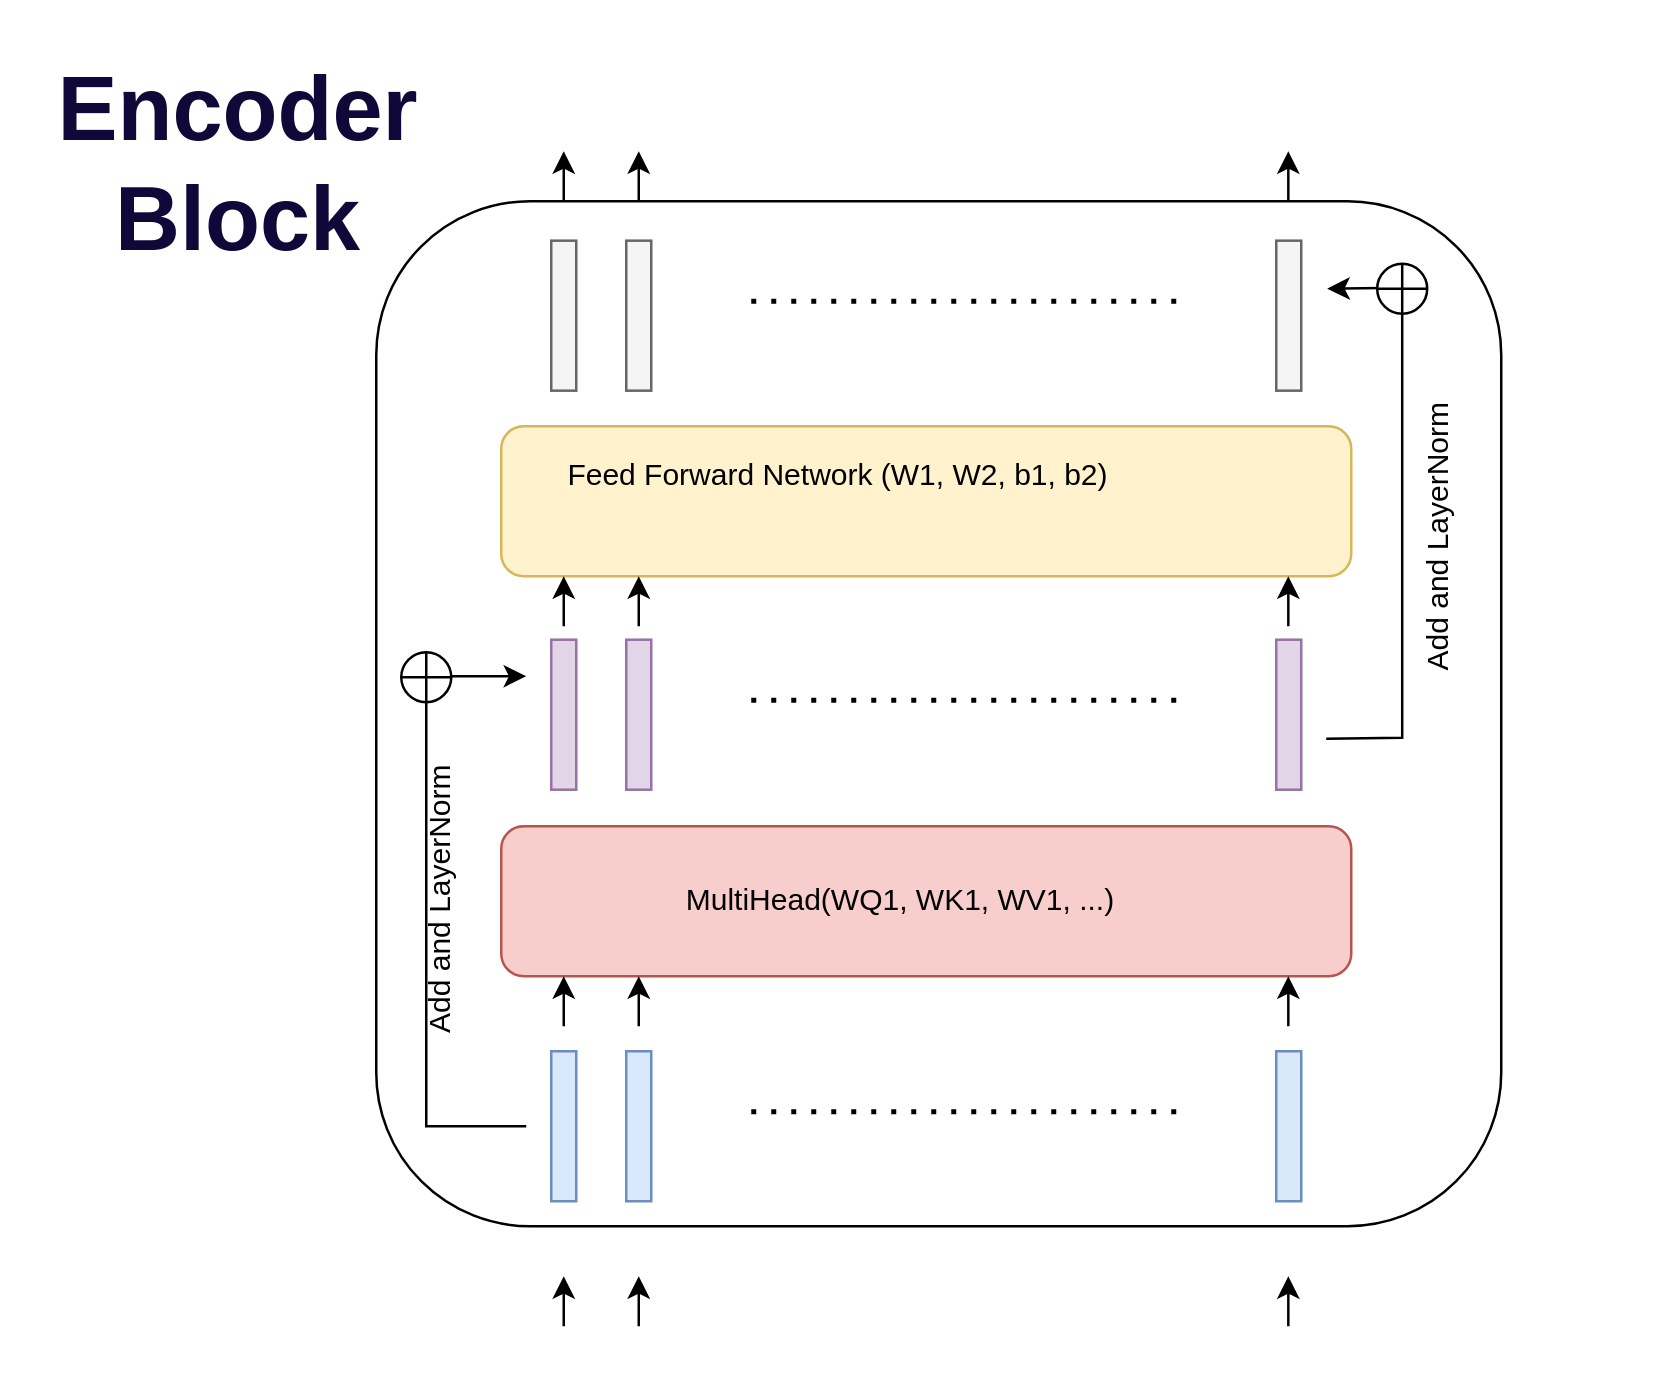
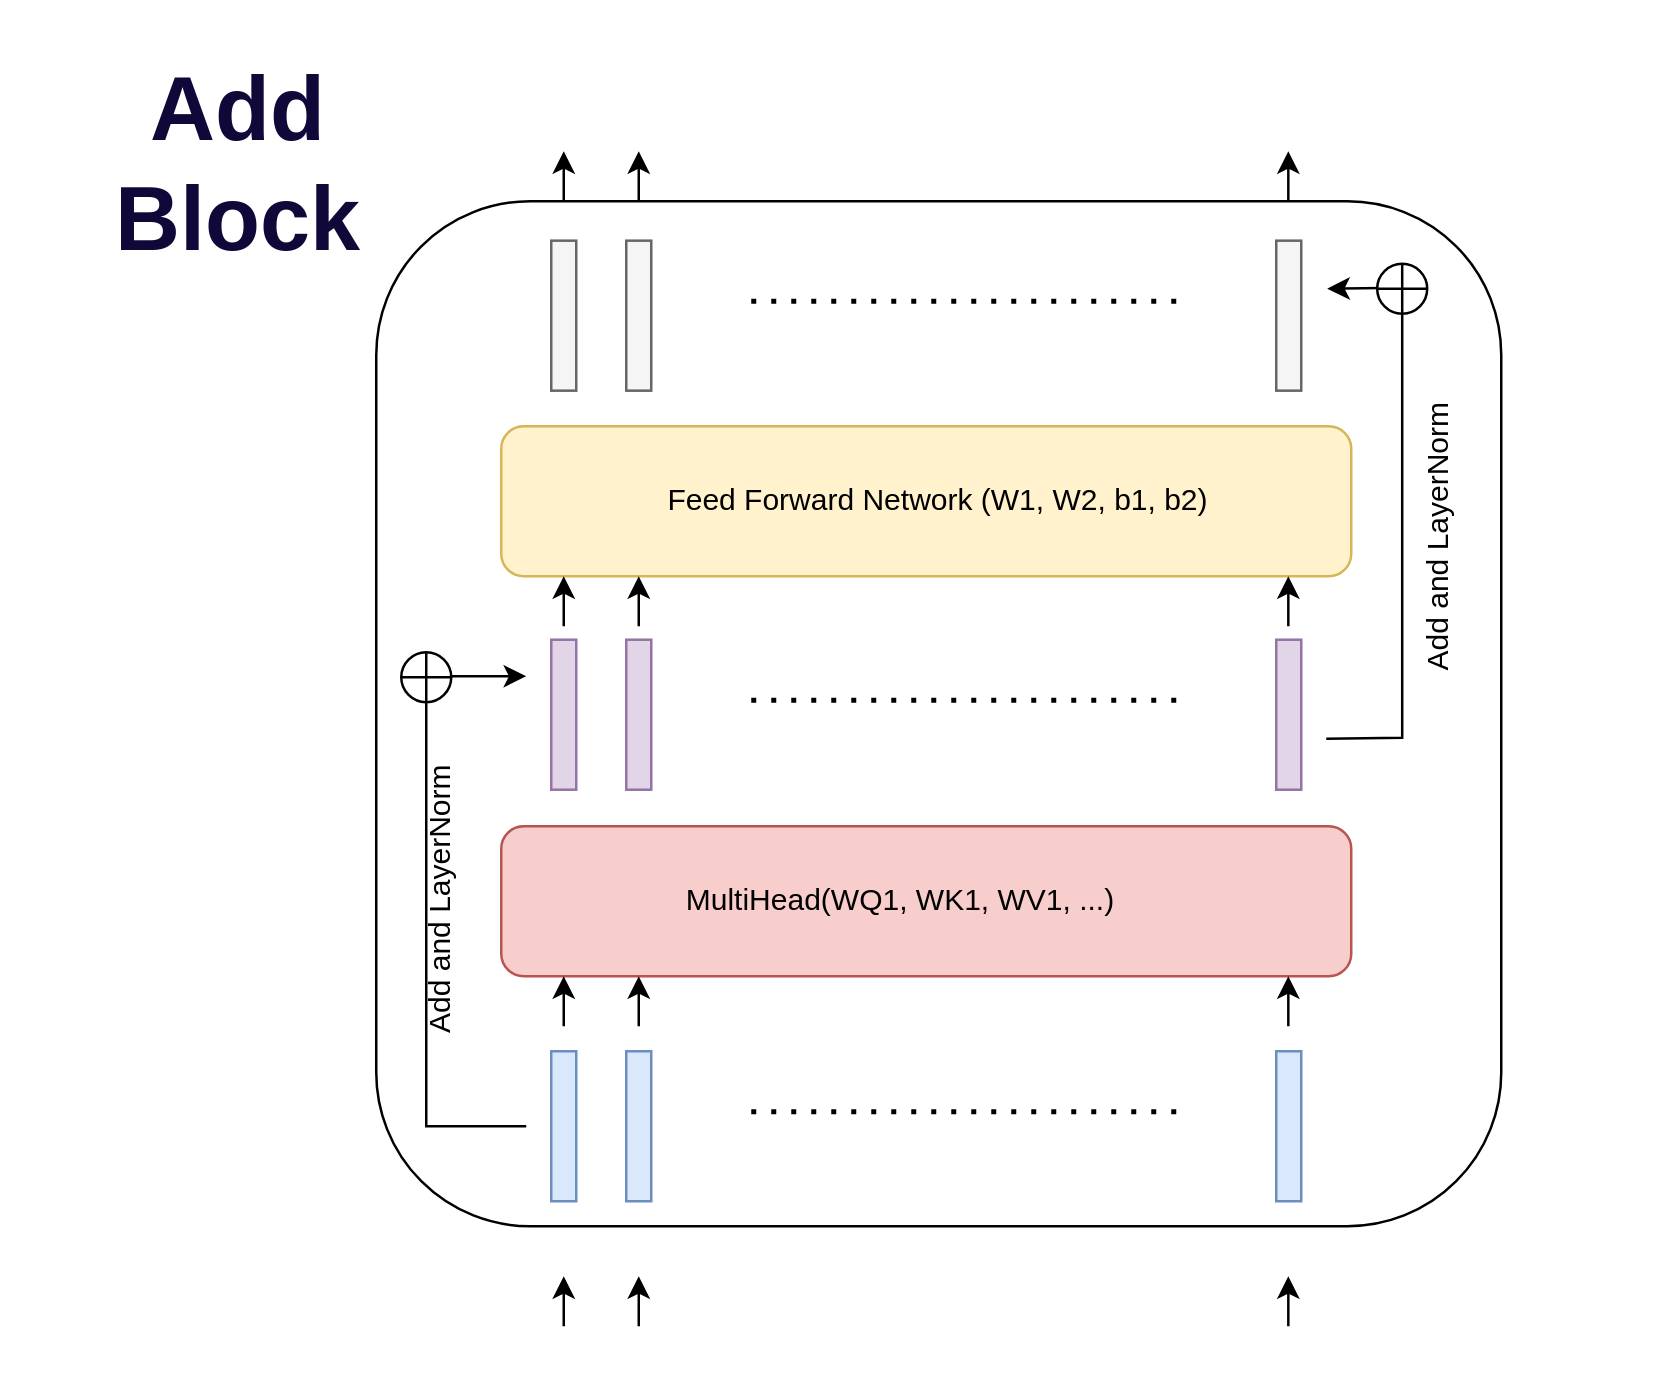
node "Encoder Block": label "Encoder Block" -> "Add Block"
node "Feed Forward Network (W1, W2, b1, b2)": moved (839, 476) -> (939, 501)
